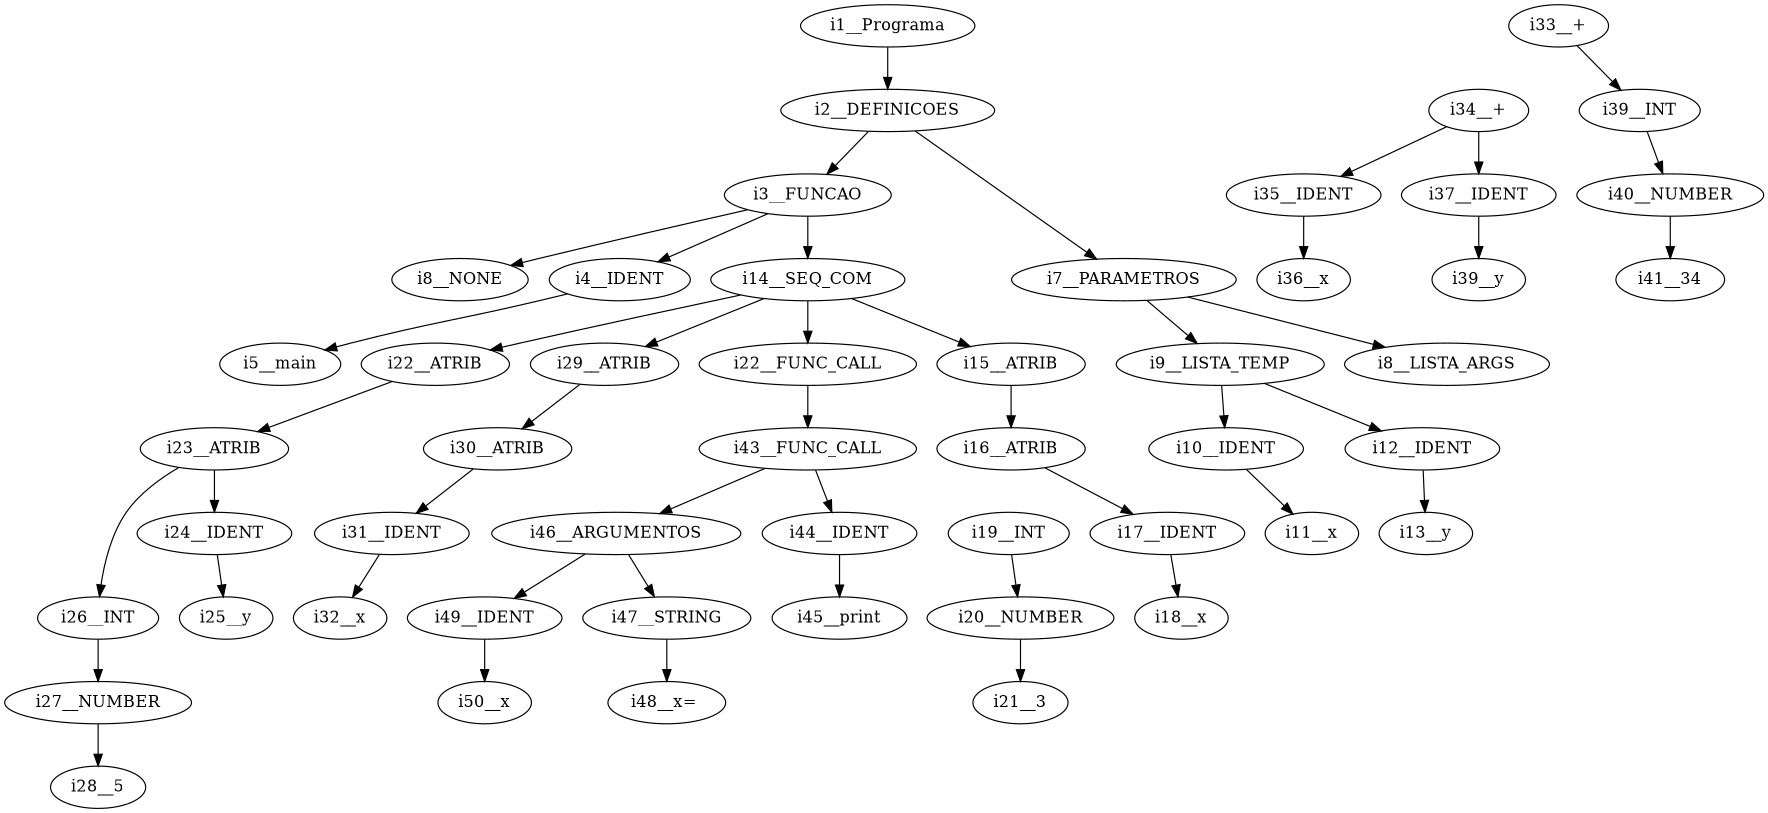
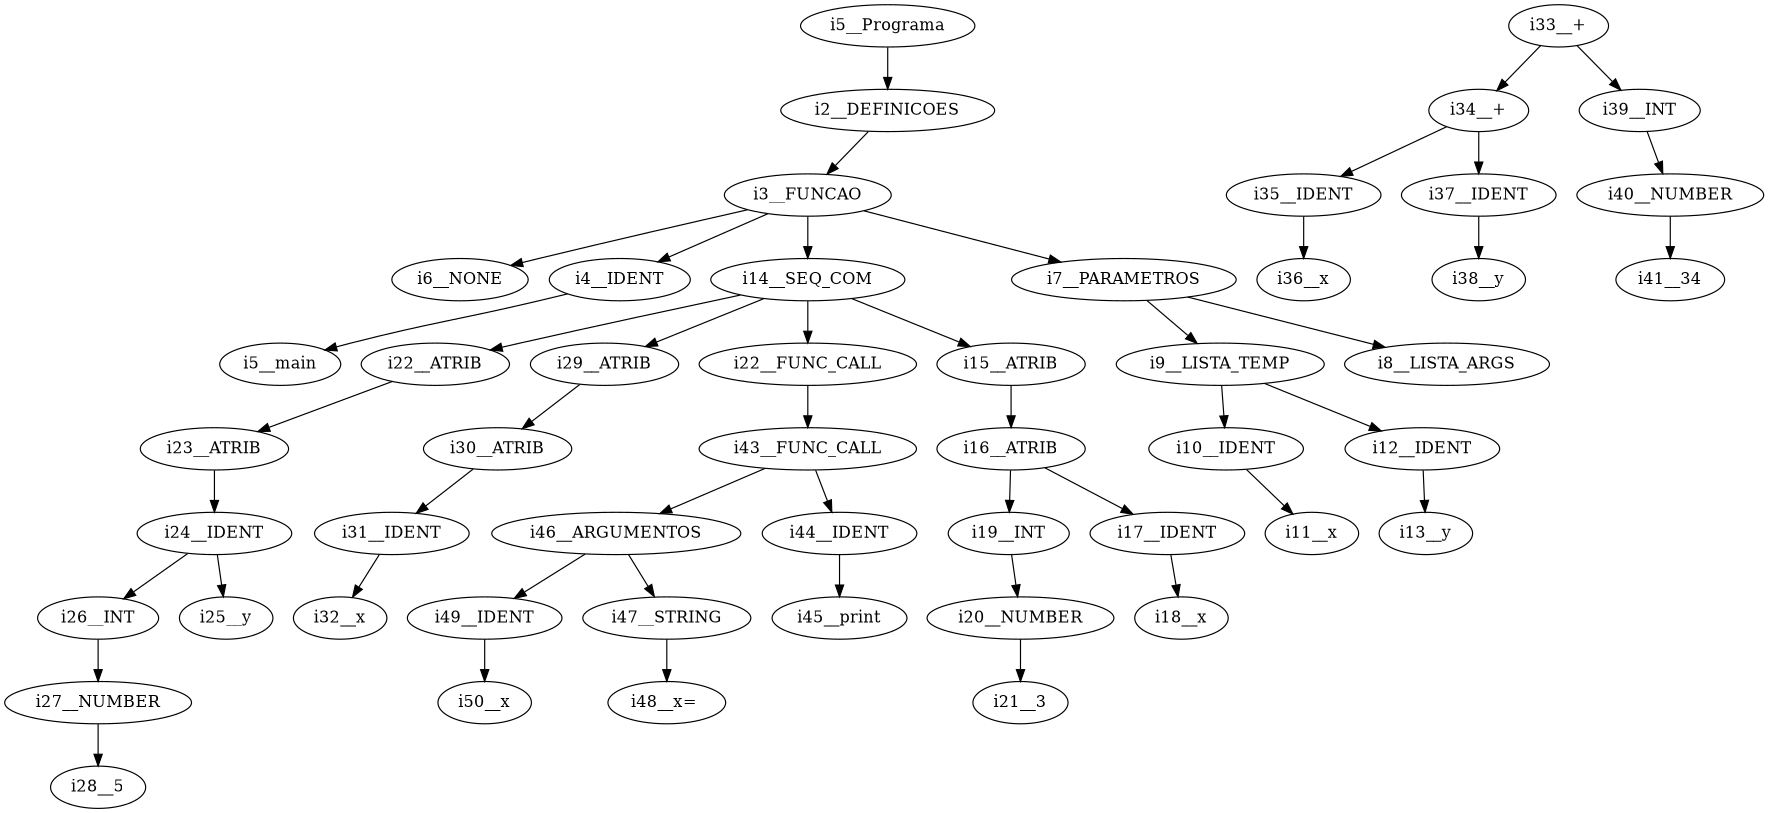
node "i1__Programa": label "i1__Programa" -> "i5__Programa"
edge "i33__+" -> "i34__+": added
edge "i2__DEFINICOES" -> "i7__PARAMETROS": now "i3__FUNCAO" -> "i7__PARAMETROS"
node "i8__NONE": label "i8__NONE" -> "i6__NONE"
node "i39__y": label "i39__y" -> "i38__y"
edge "i16__ATRIB" -> "i19__INT": added
edge "i23__ATRIB" -> "i26__INT": now "i24__IDENT" -> "i26__INT"
